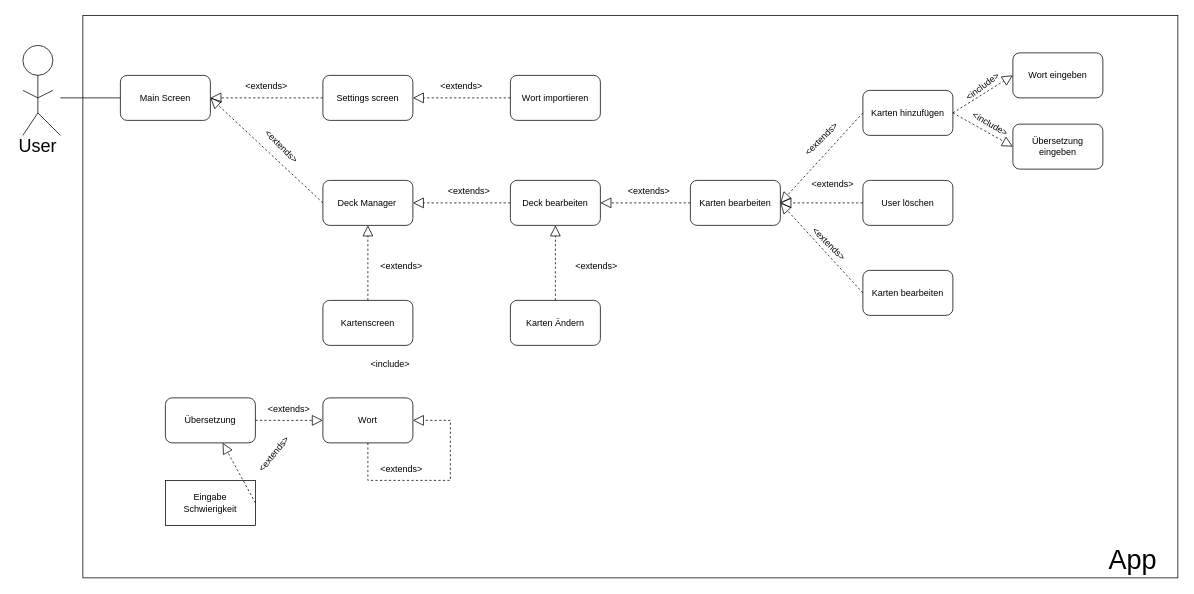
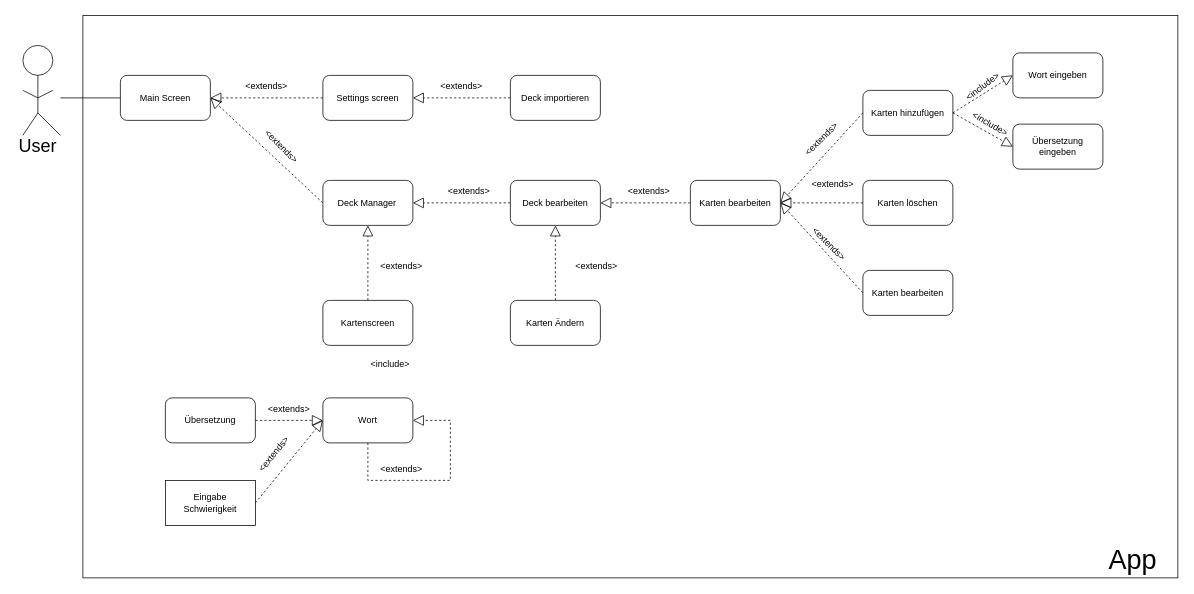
node "Wort importieren": label "Wort importieren" -> "Deck importieren"
node "User löschen": label "User löschen" -> "Karten löschen"
edge "Eingabe Schwierigkeit" -> "Übersetzung": now "Eingabe Schwierigkeit" -> "Wort"
